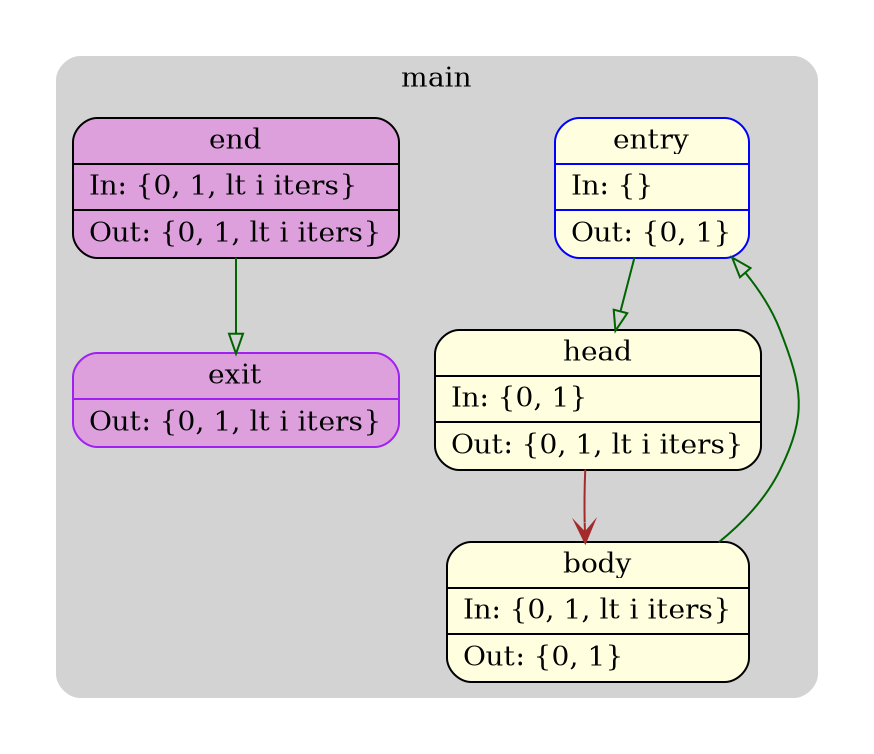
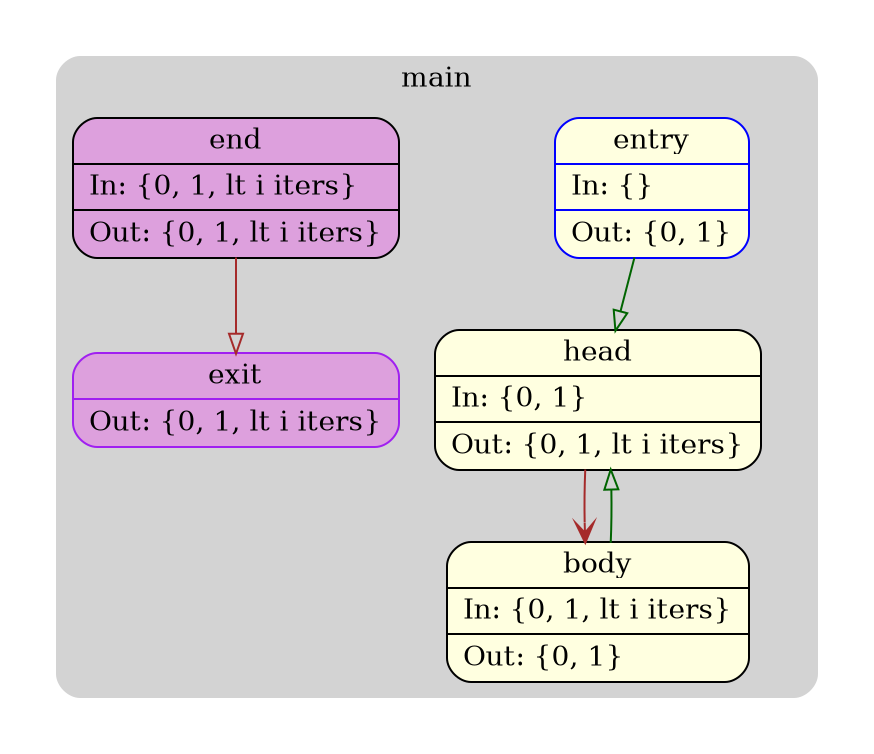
edge "end" -> "exit": color darkgreen -> brown
edge "body" -> "entry": now "body" -> "head"
